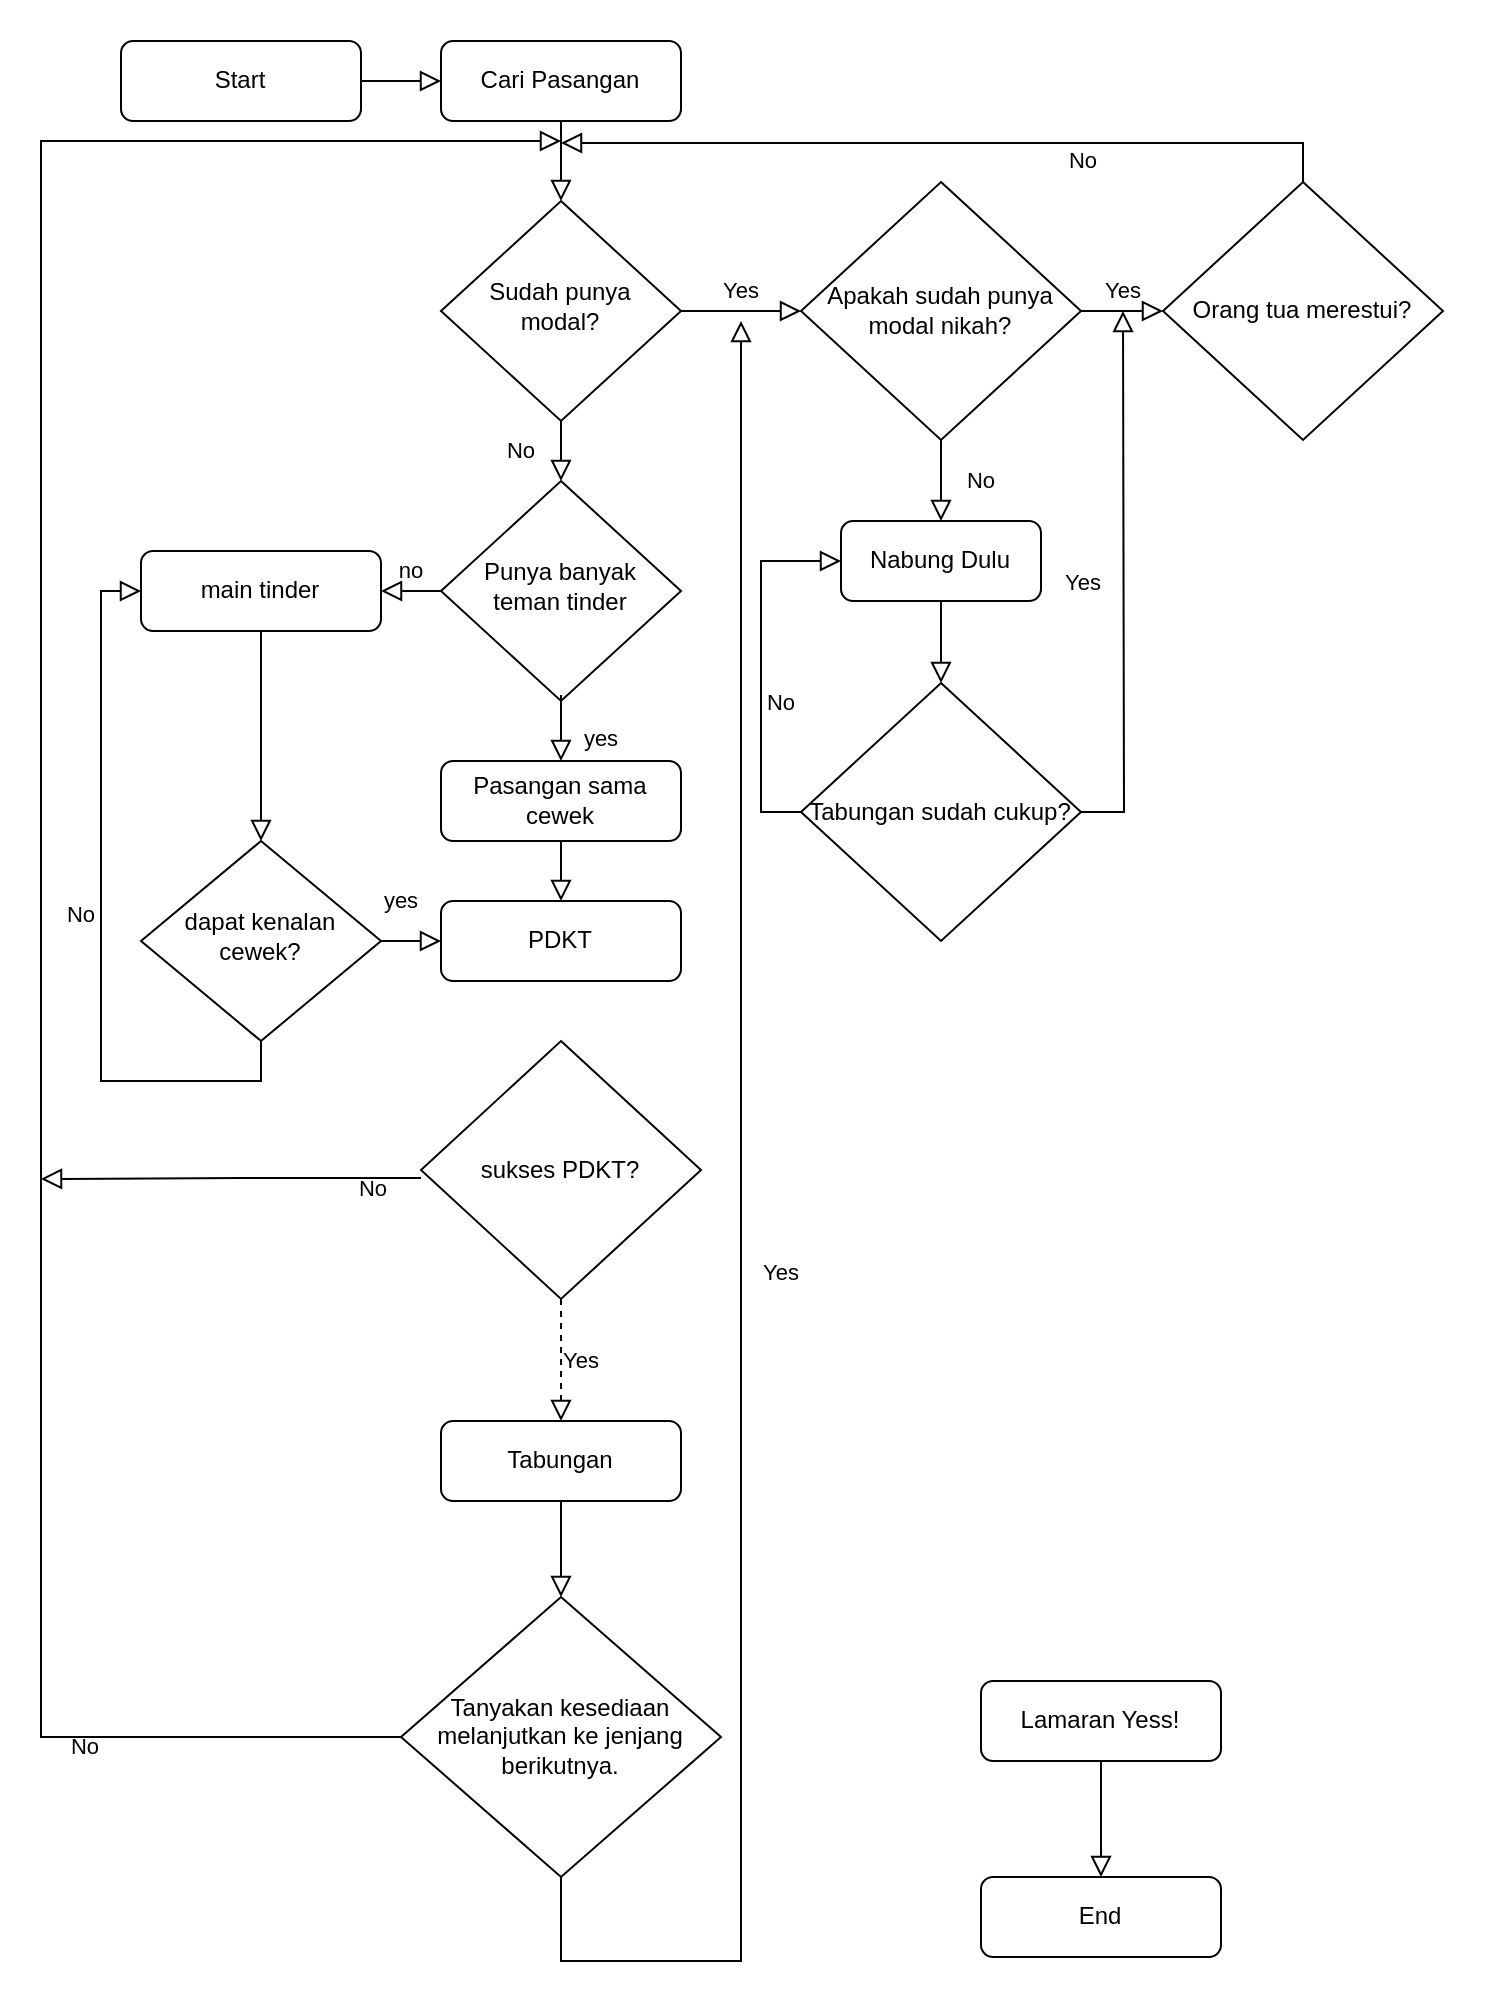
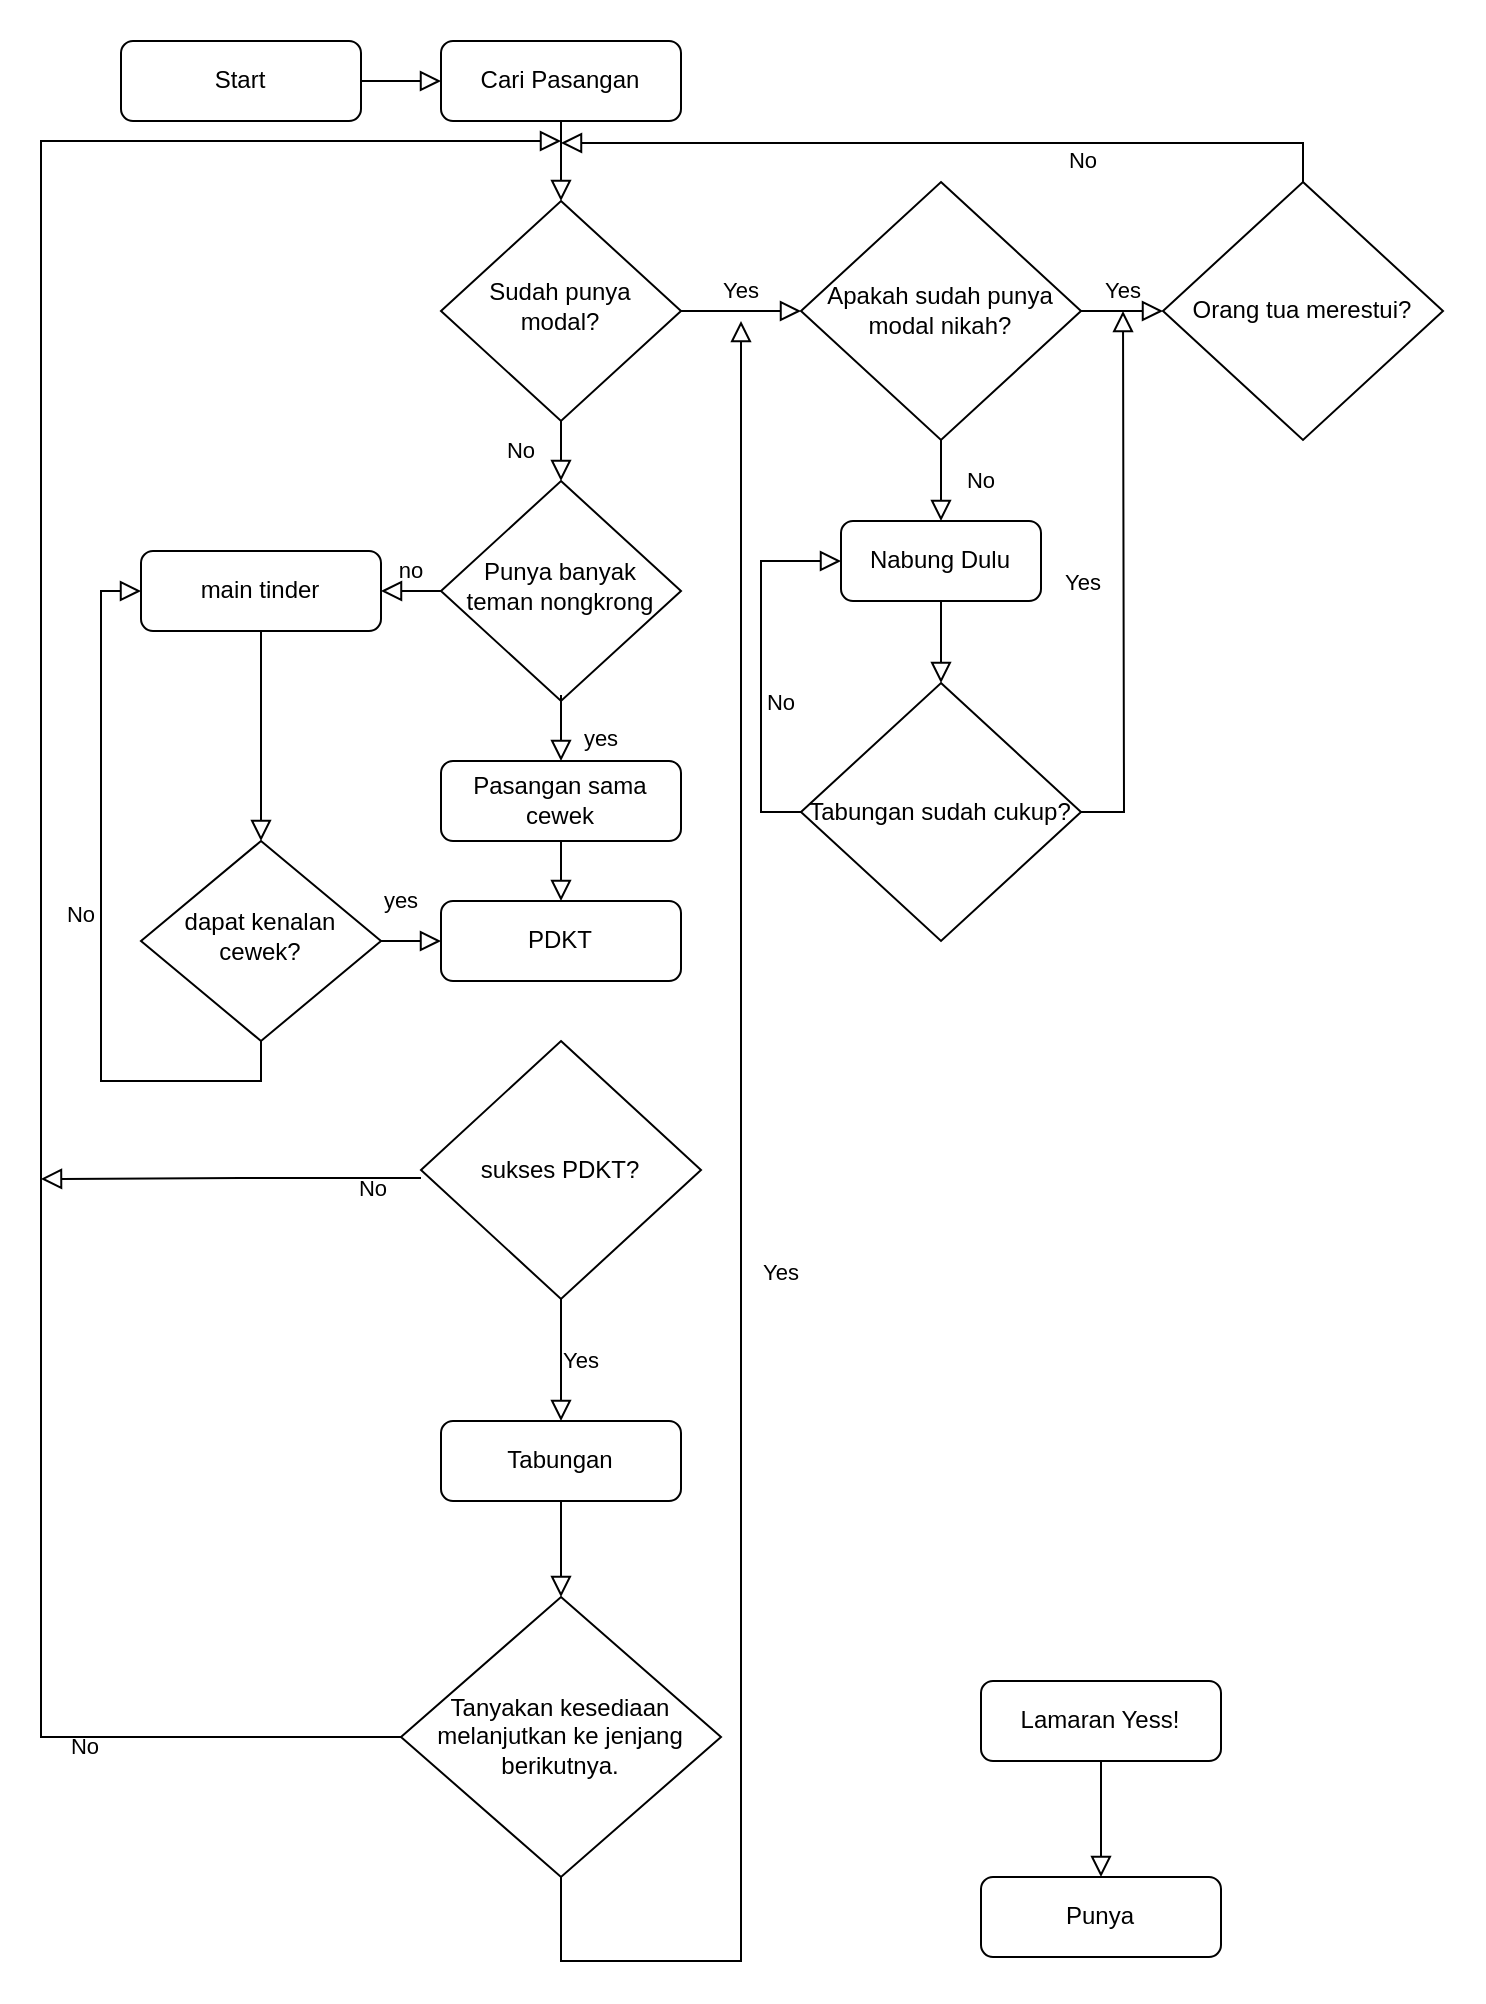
node "Punya banyak teman tinder": label "Punya banyak teman tinder" -> "Punya banyak teman nongkrong"
edge "sukses PDKT?" -> "Tabungan": style dashed -> solid
node "End": label "End" -> "Punya"
